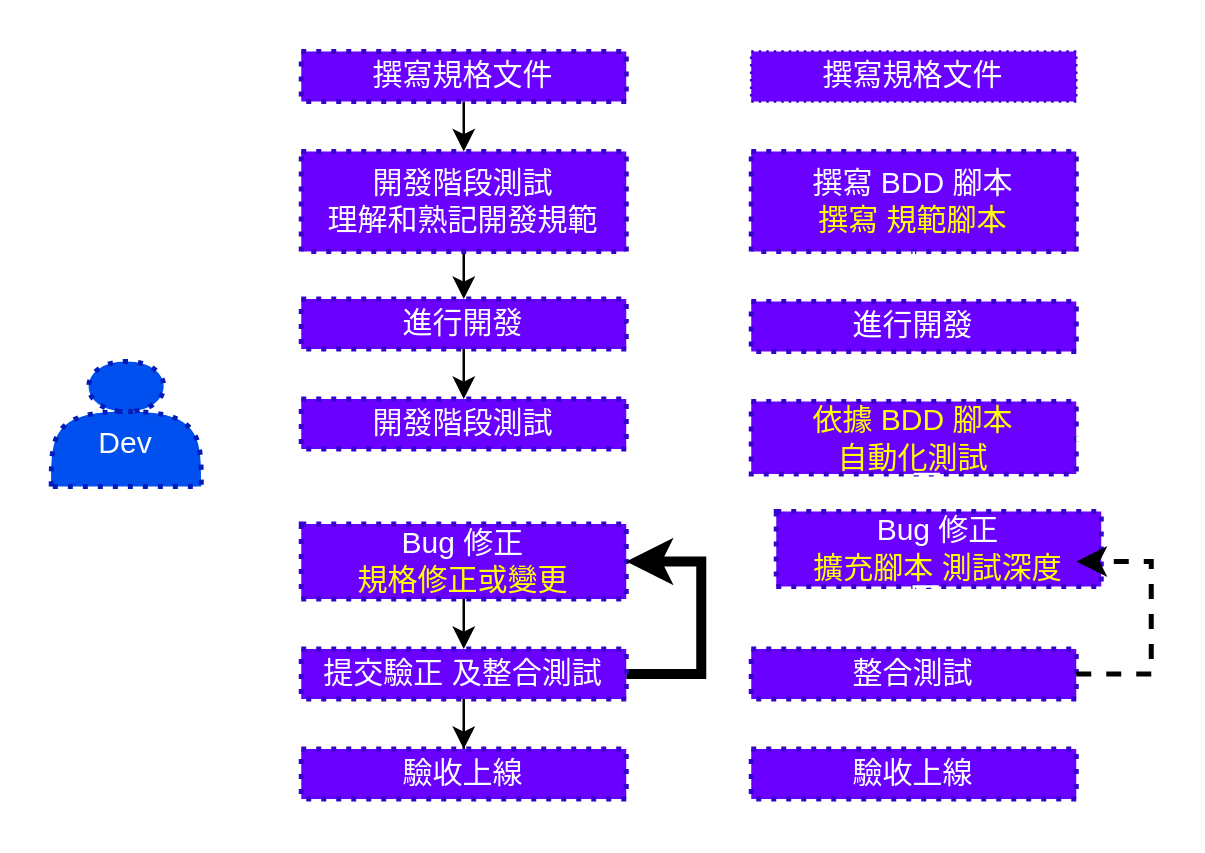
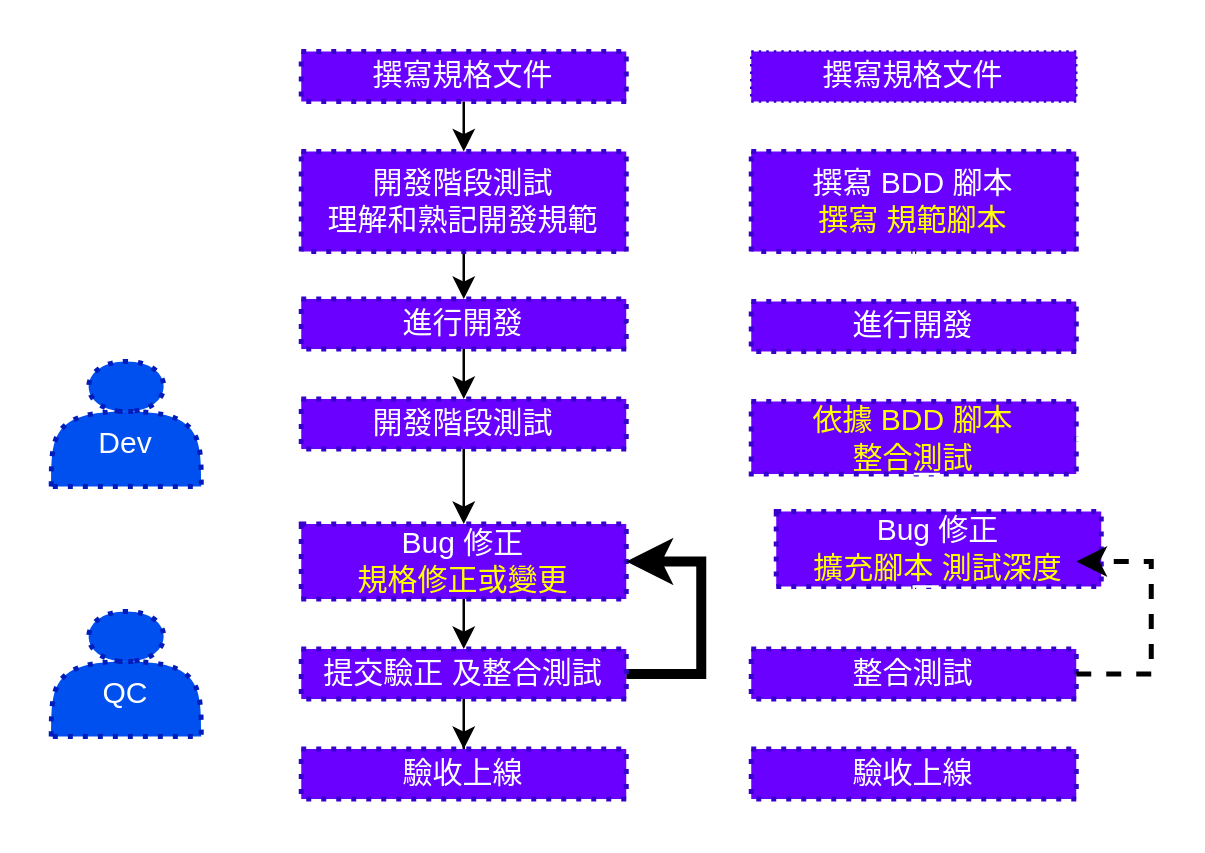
node "依據 BDD 腳本 自動化測試": label "依據 BDD 腳本 自動化測試" -> "依據 BDD 腳本 整合測試"
edge "開發階段測試" -> "Bug 修正 規格修正或變更": added
node "QC": added
